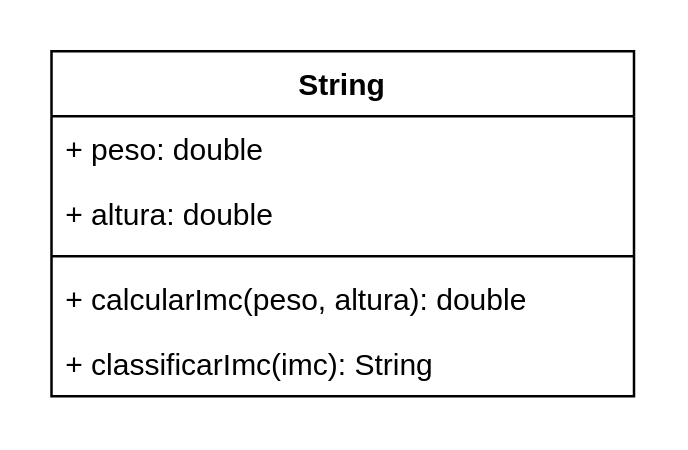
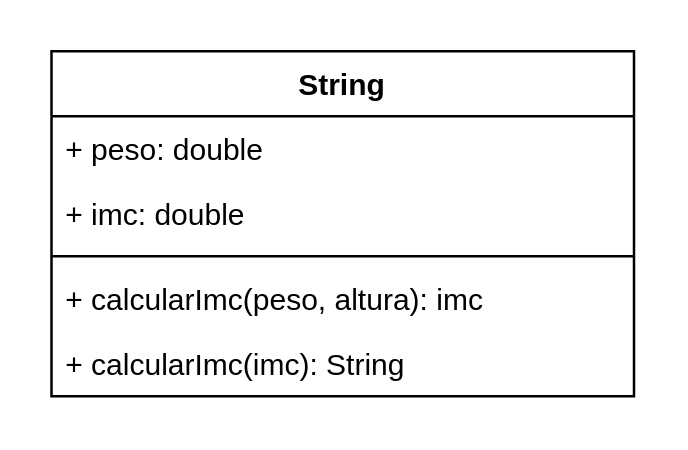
node "+ altura: double": label "+ altura: double" -> "+ imc: double"
node "+ calcularImc(peso, altura): double": label "+ calcularImc(peso, altura): double" -> "+ calcularImc(peso, altura): imc"
node "+ classificarImc(imc): String": label "+ classificarImc(imc): String" -> "+ calcularImc(imc): String"
